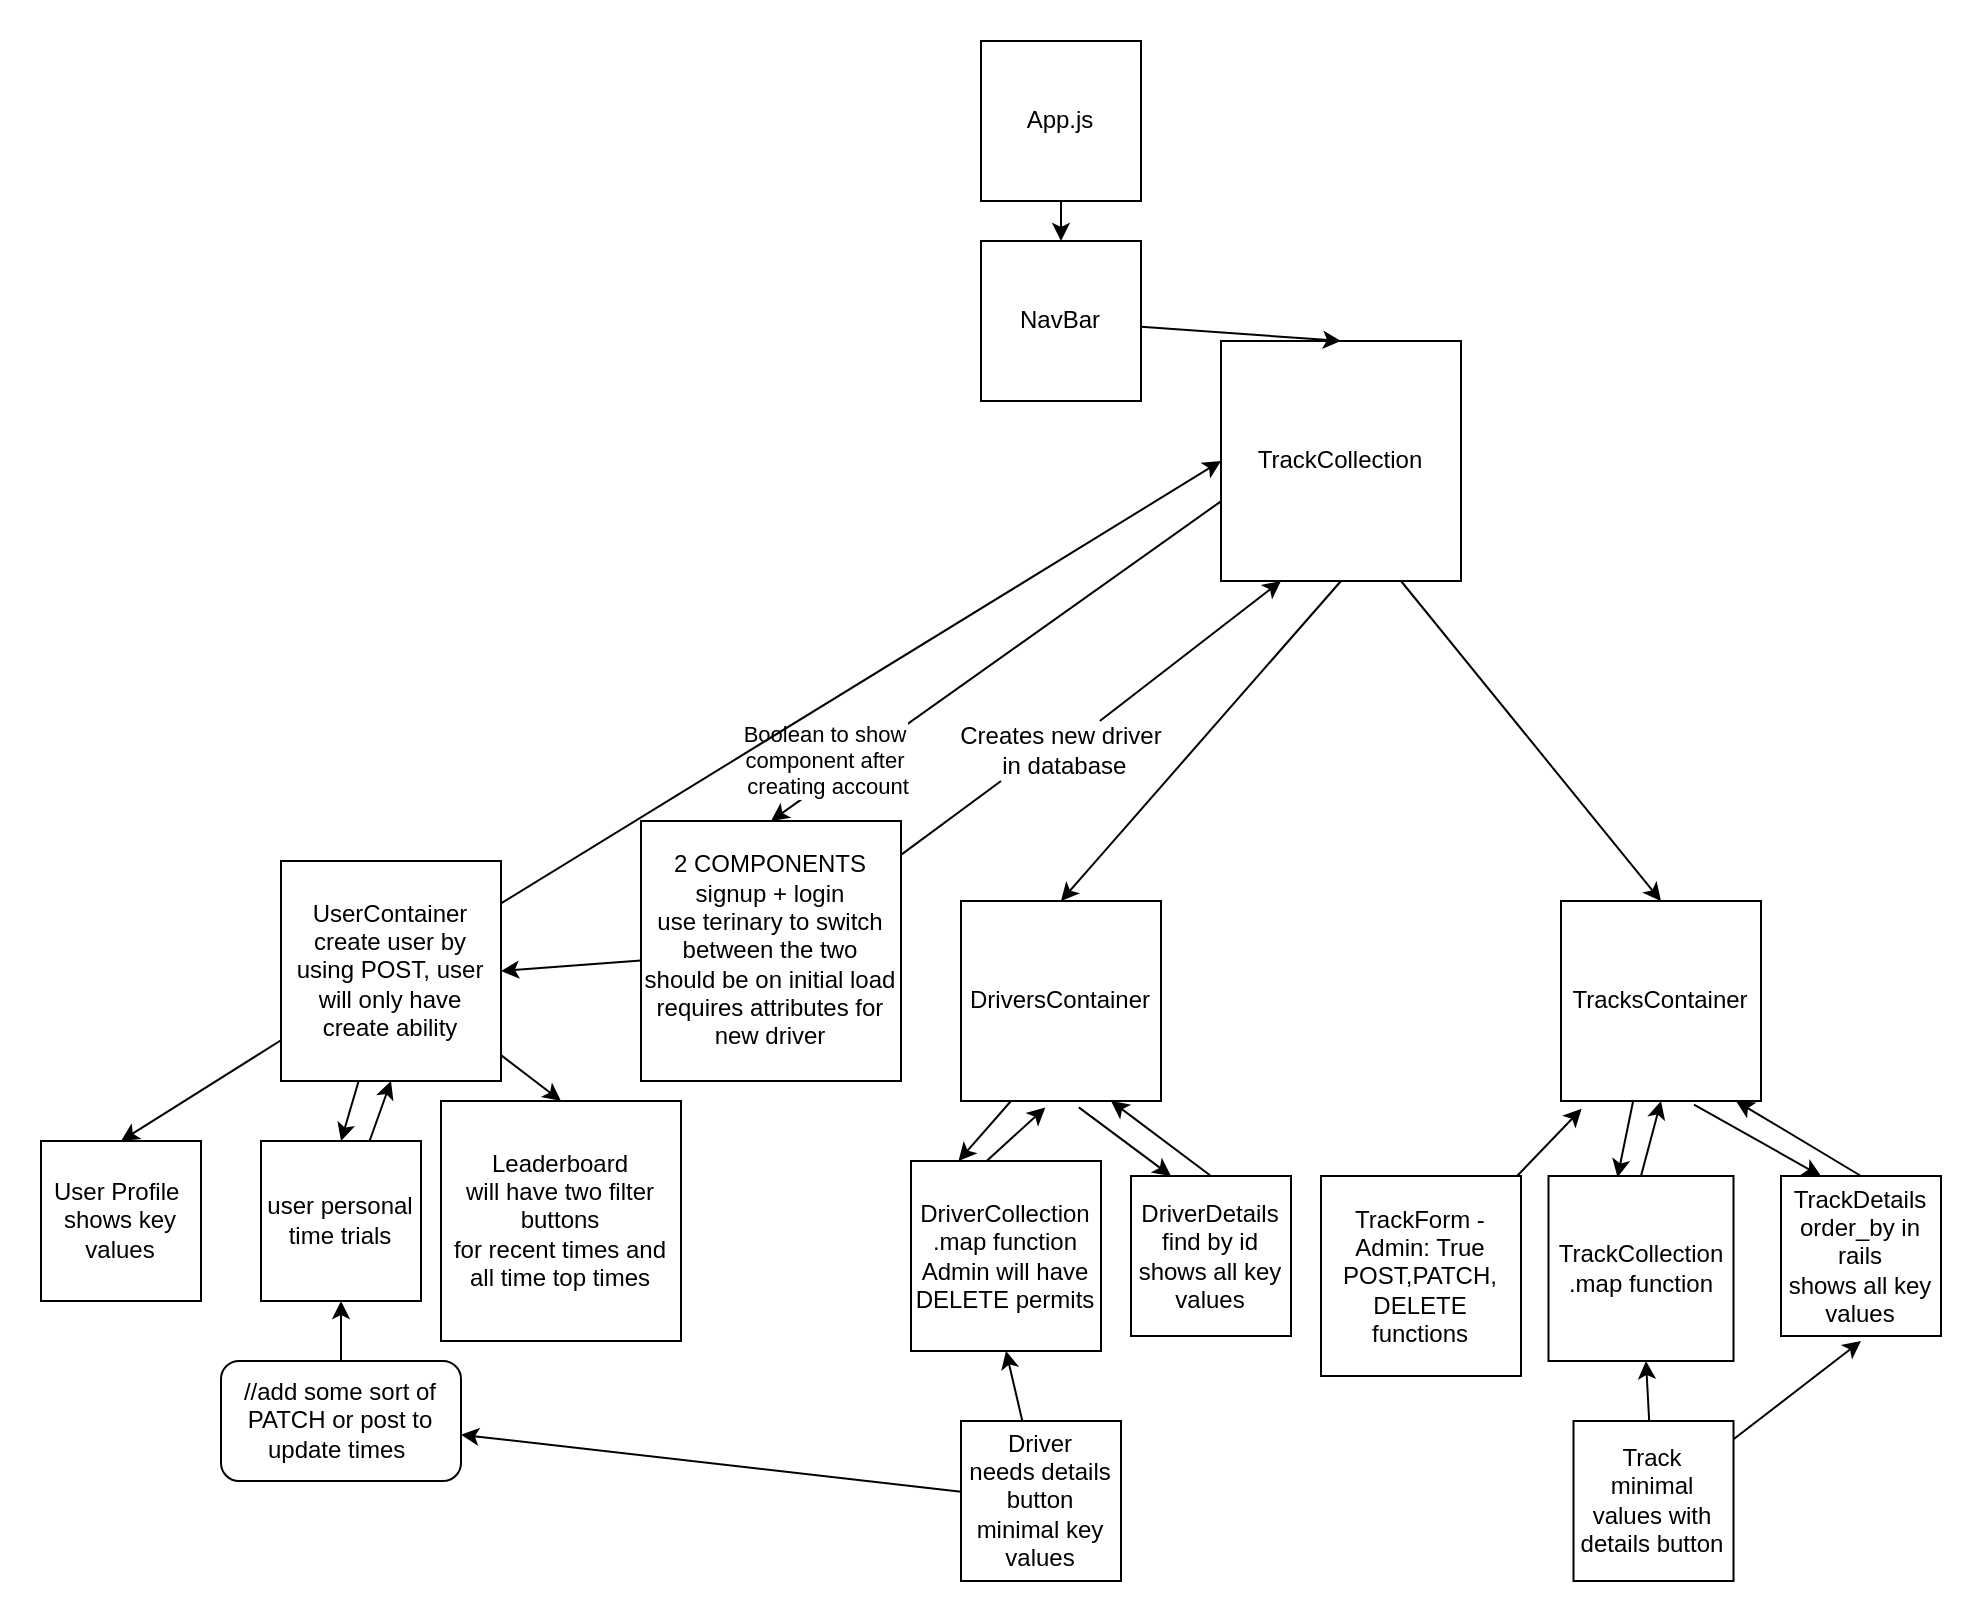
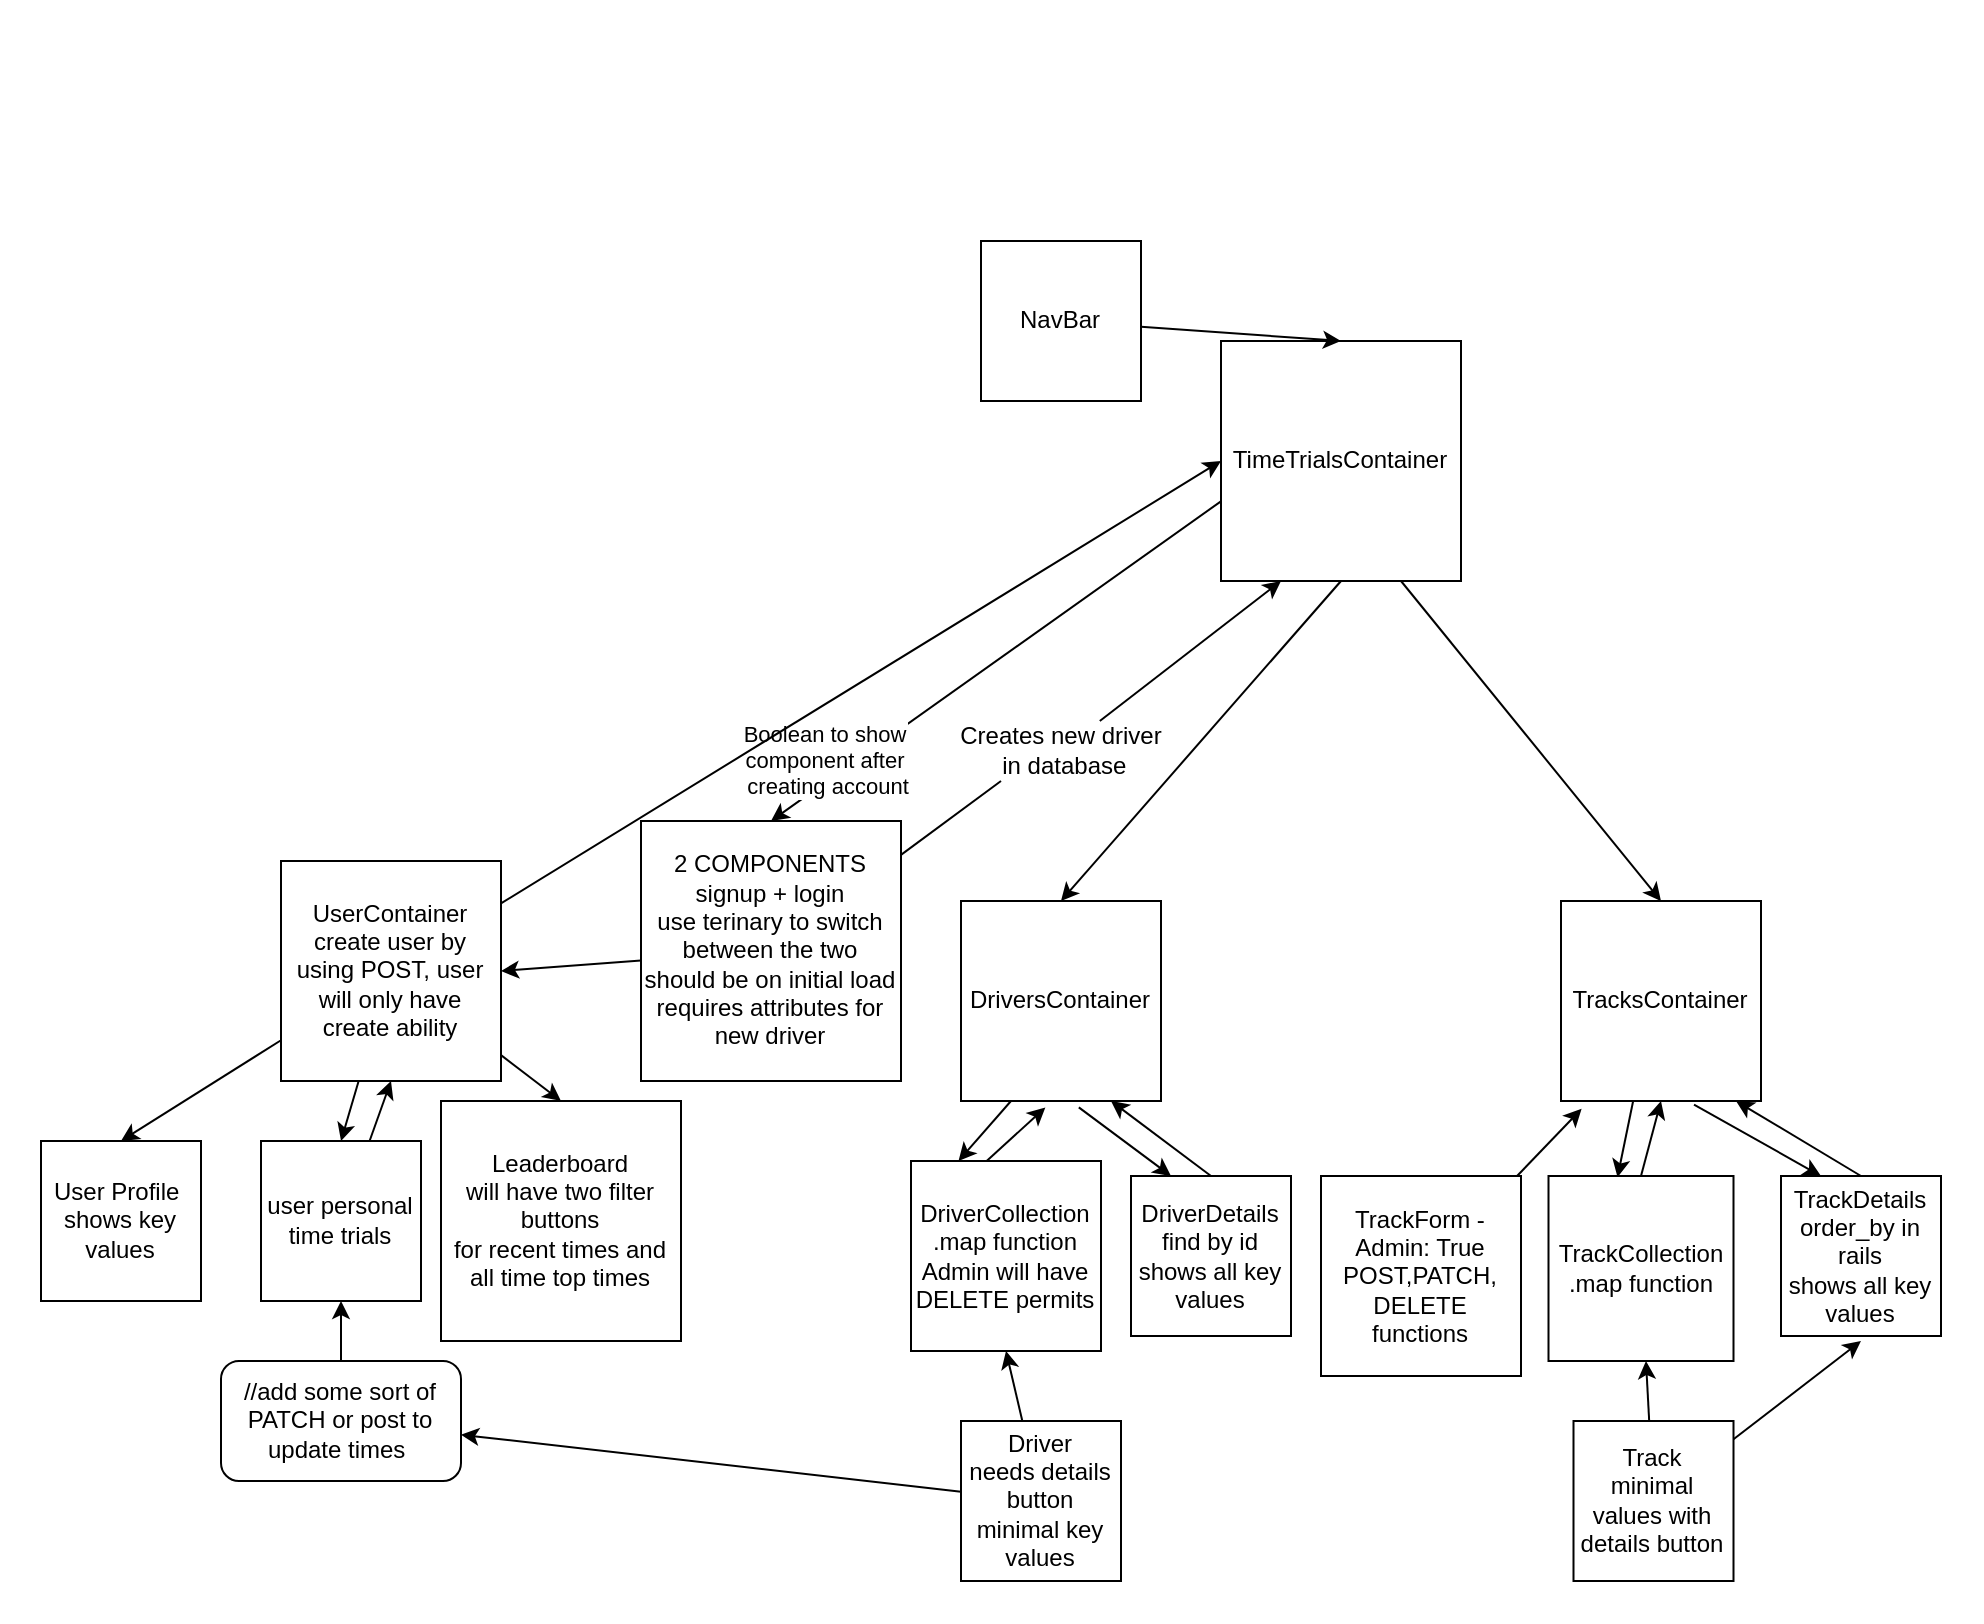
node "App.js": removed
edge "App.js" -> "NavBar": removed
node "TrackCollection": label "TrackCollection" -> "TimeTrialsContainer"
